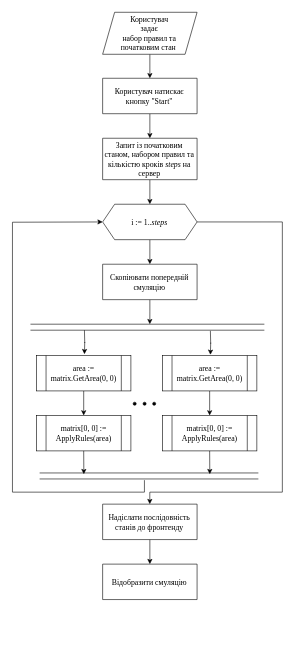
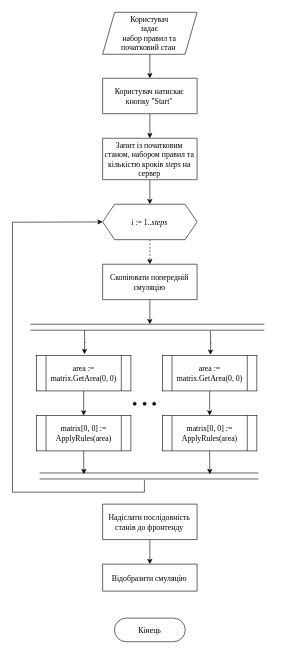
node "Користувач задає набор правил та початковим стан": label "Користувач задає набор правил та початковим стан" -> "Користувач задає набор правил та початковий стан"
edge "i := 1..steps" -> "Скопіювати попередній смуляцію": style solid -> dashed
edge "i := 1..steps" -> "Надіслати послідовність станів до фронтенду": removed
node "Відобразити смуляцію": size 94x35 -> 94x27
node "Кінець": added
